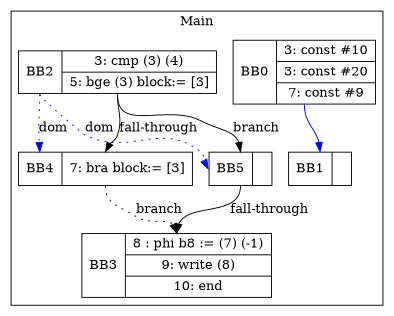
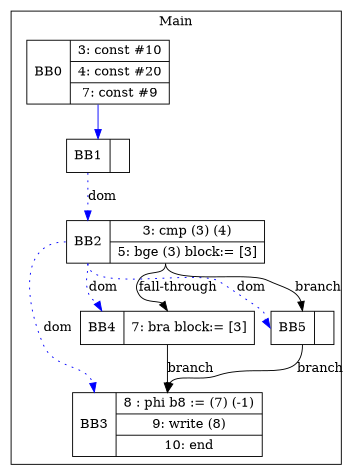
node "BB0": text "3: const #20" -> "4: const #20"
edge "BB1" -> "BB2": added, label "dom"
edge "BB5" -> "BB3": label "fall-through" -> "branch"
edge "BB4" -> "BB3": style dotted -> solid
edge "BB2" -> "BB3": added, label "dom"
